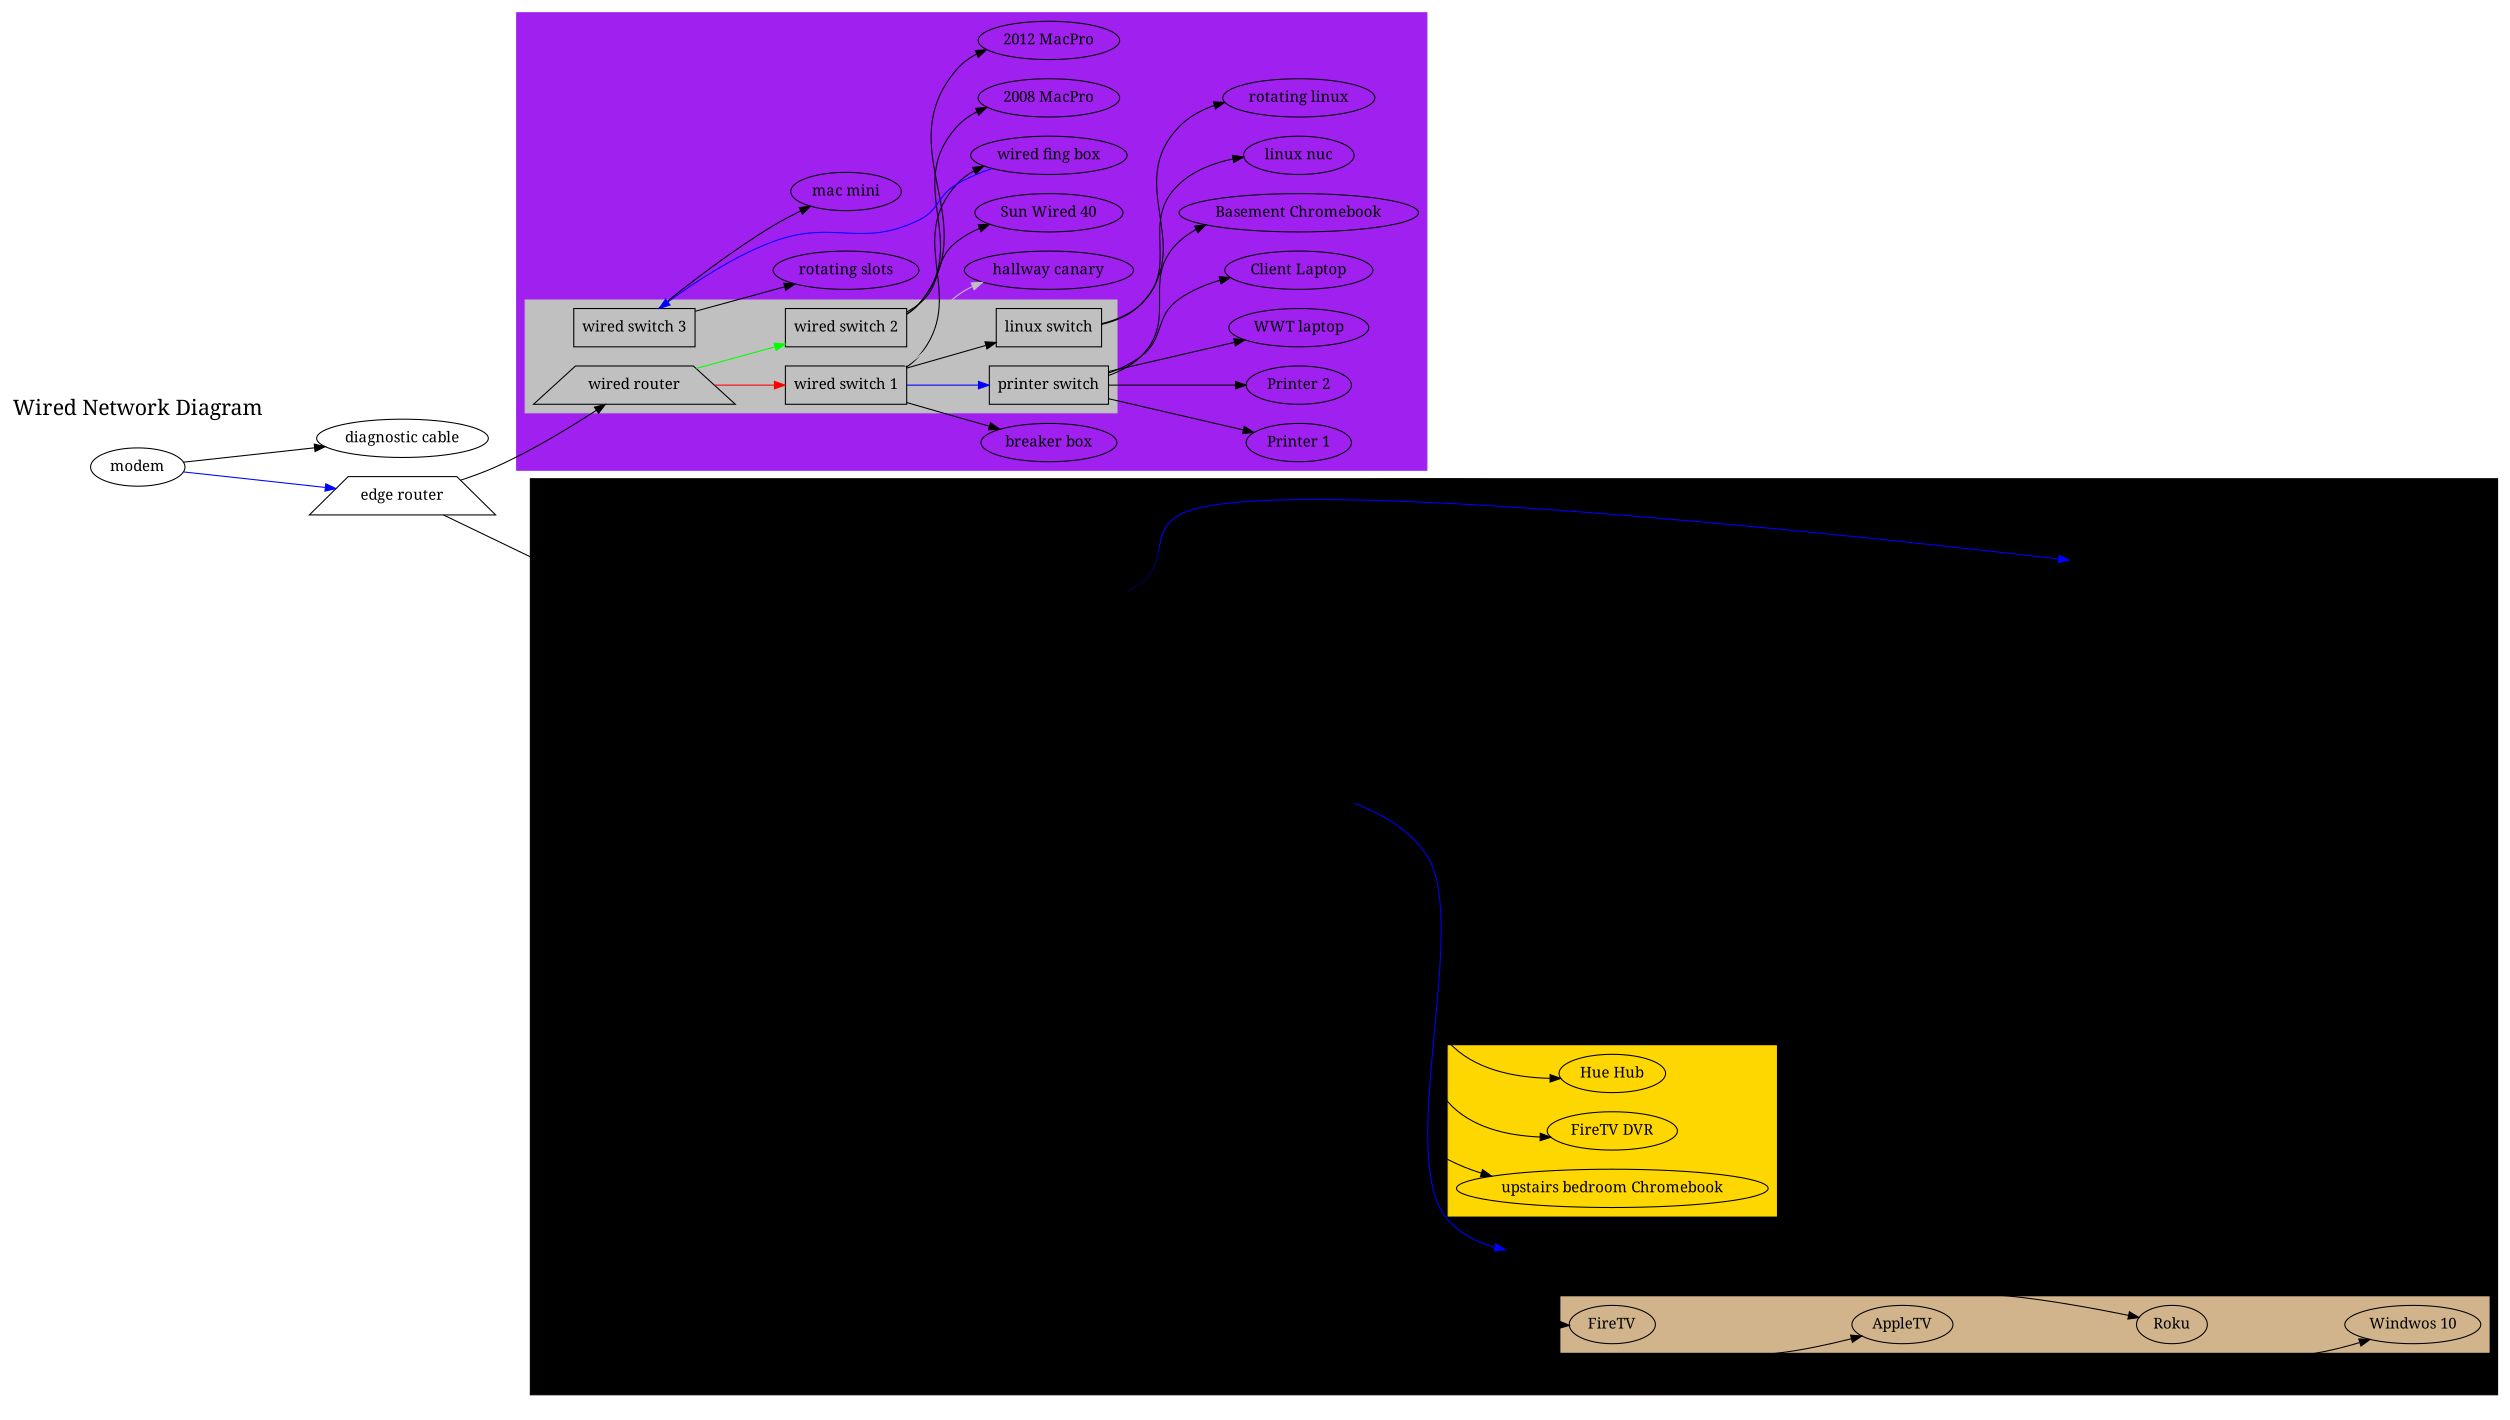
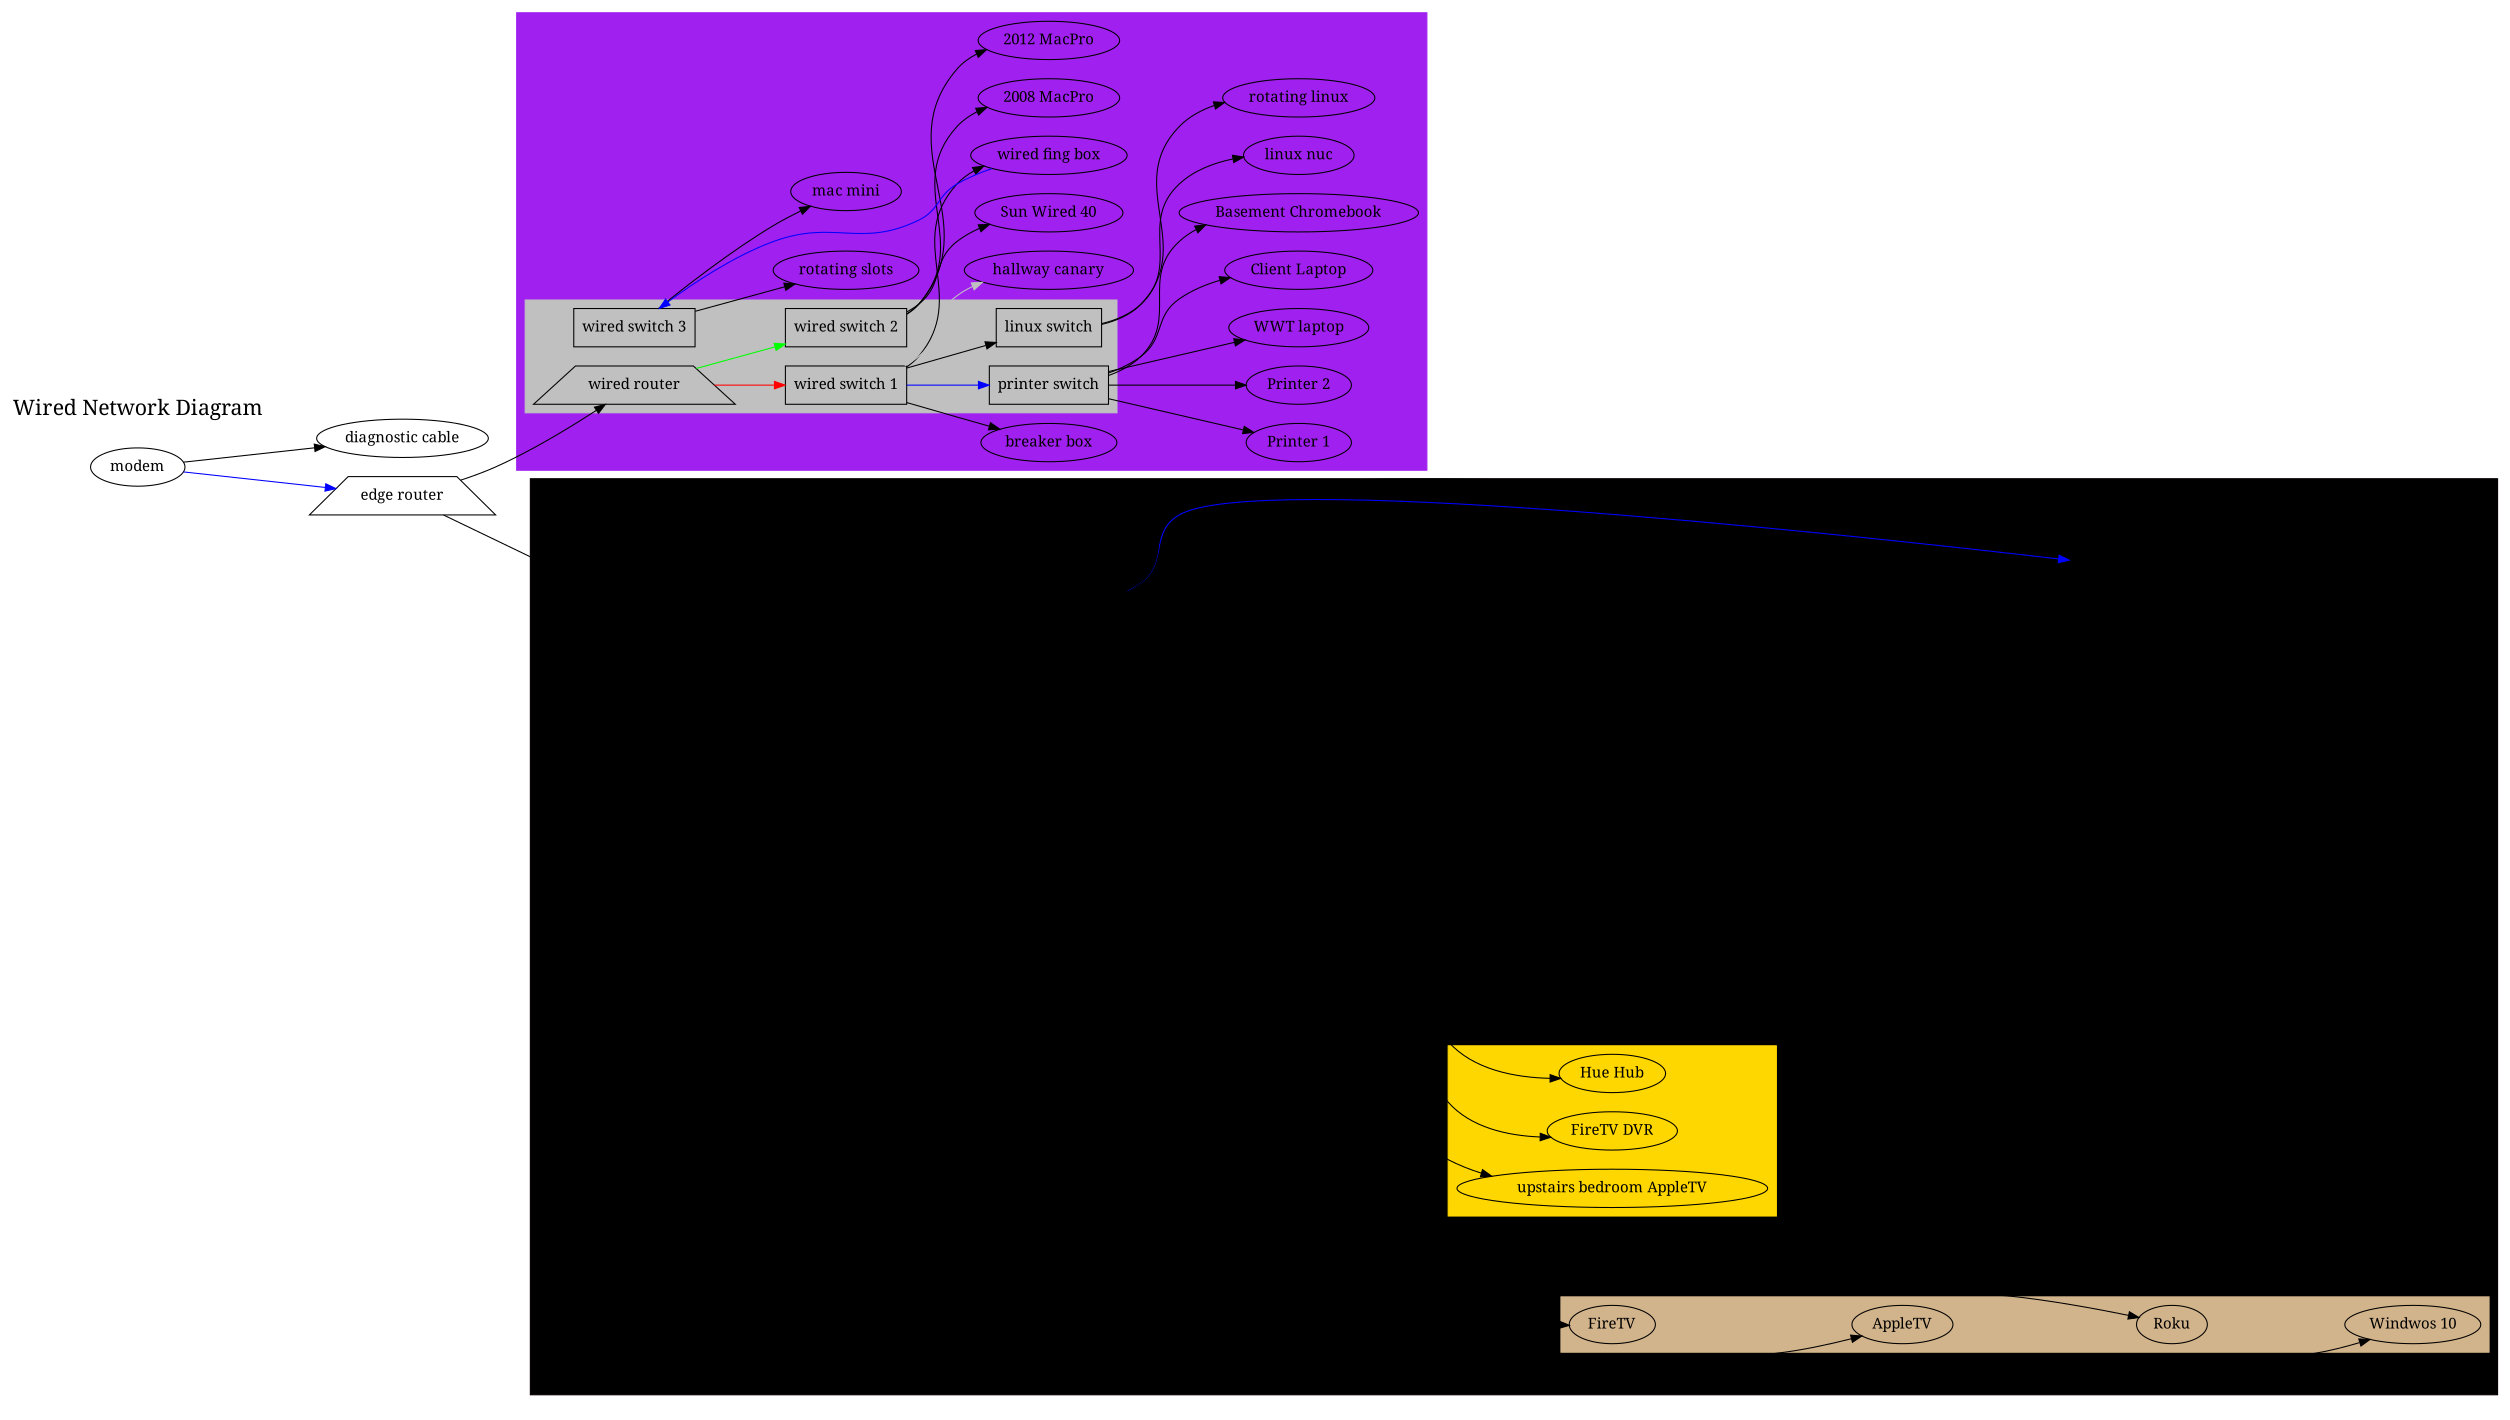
edge "upstairs office airport" -> "upstairs office laptop": color blue -> black
node "upstairs bedroom Chromebook": label "upstairs bedroom Chromebook" -> "upstairs bedroom AppleTV"
